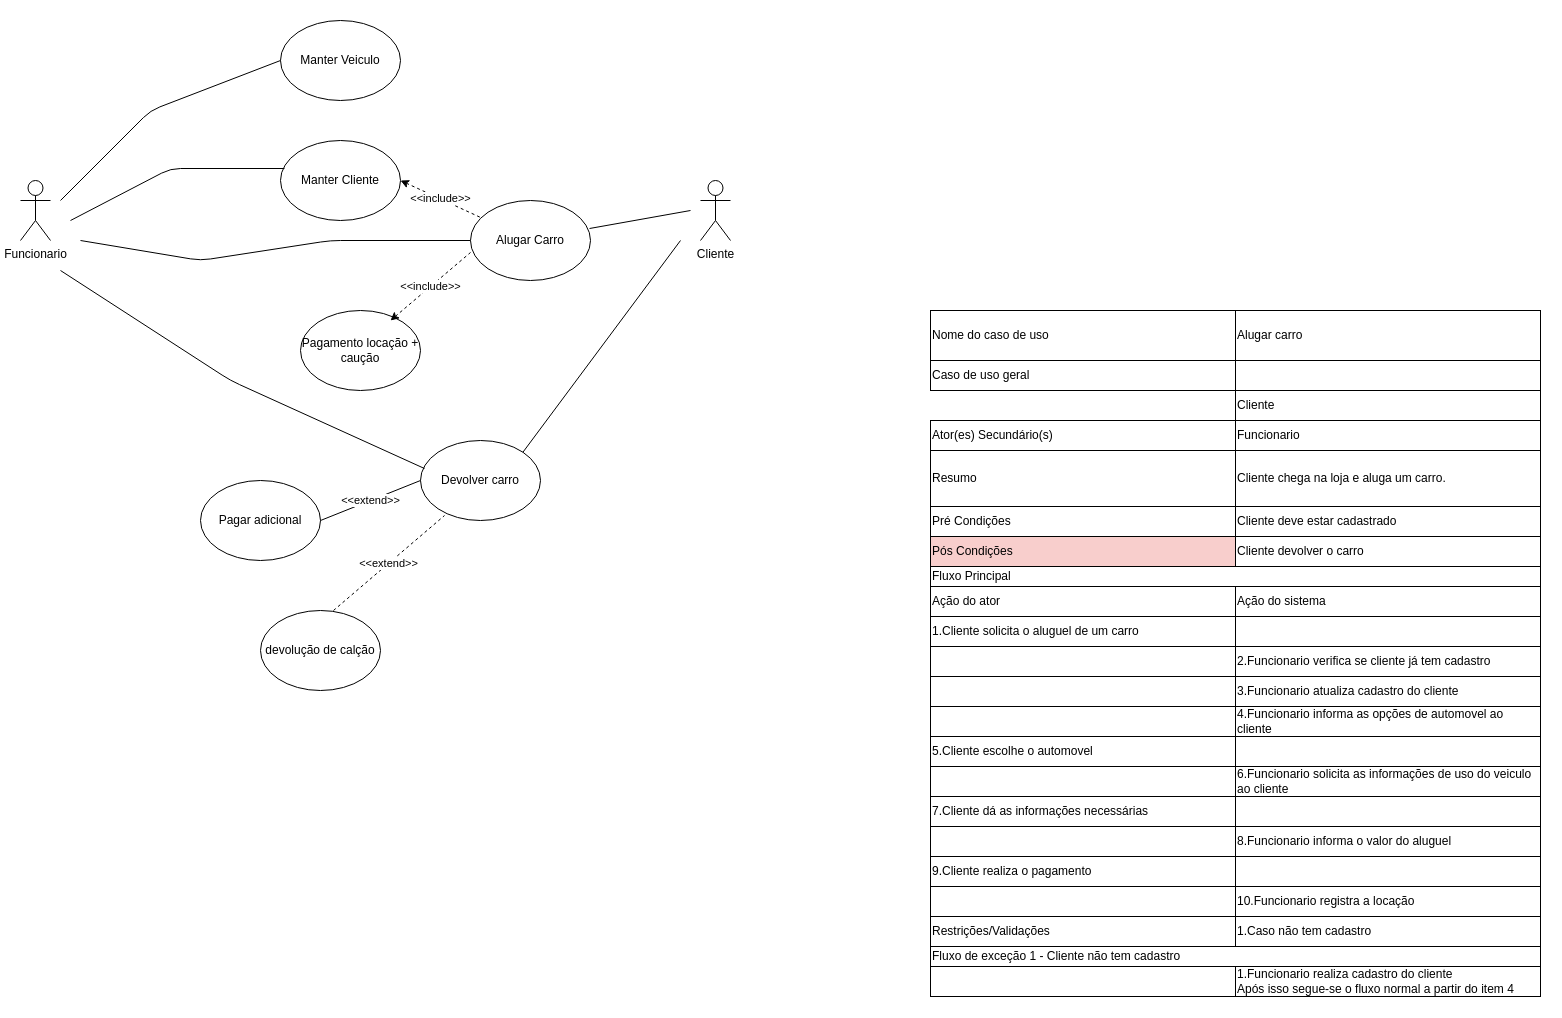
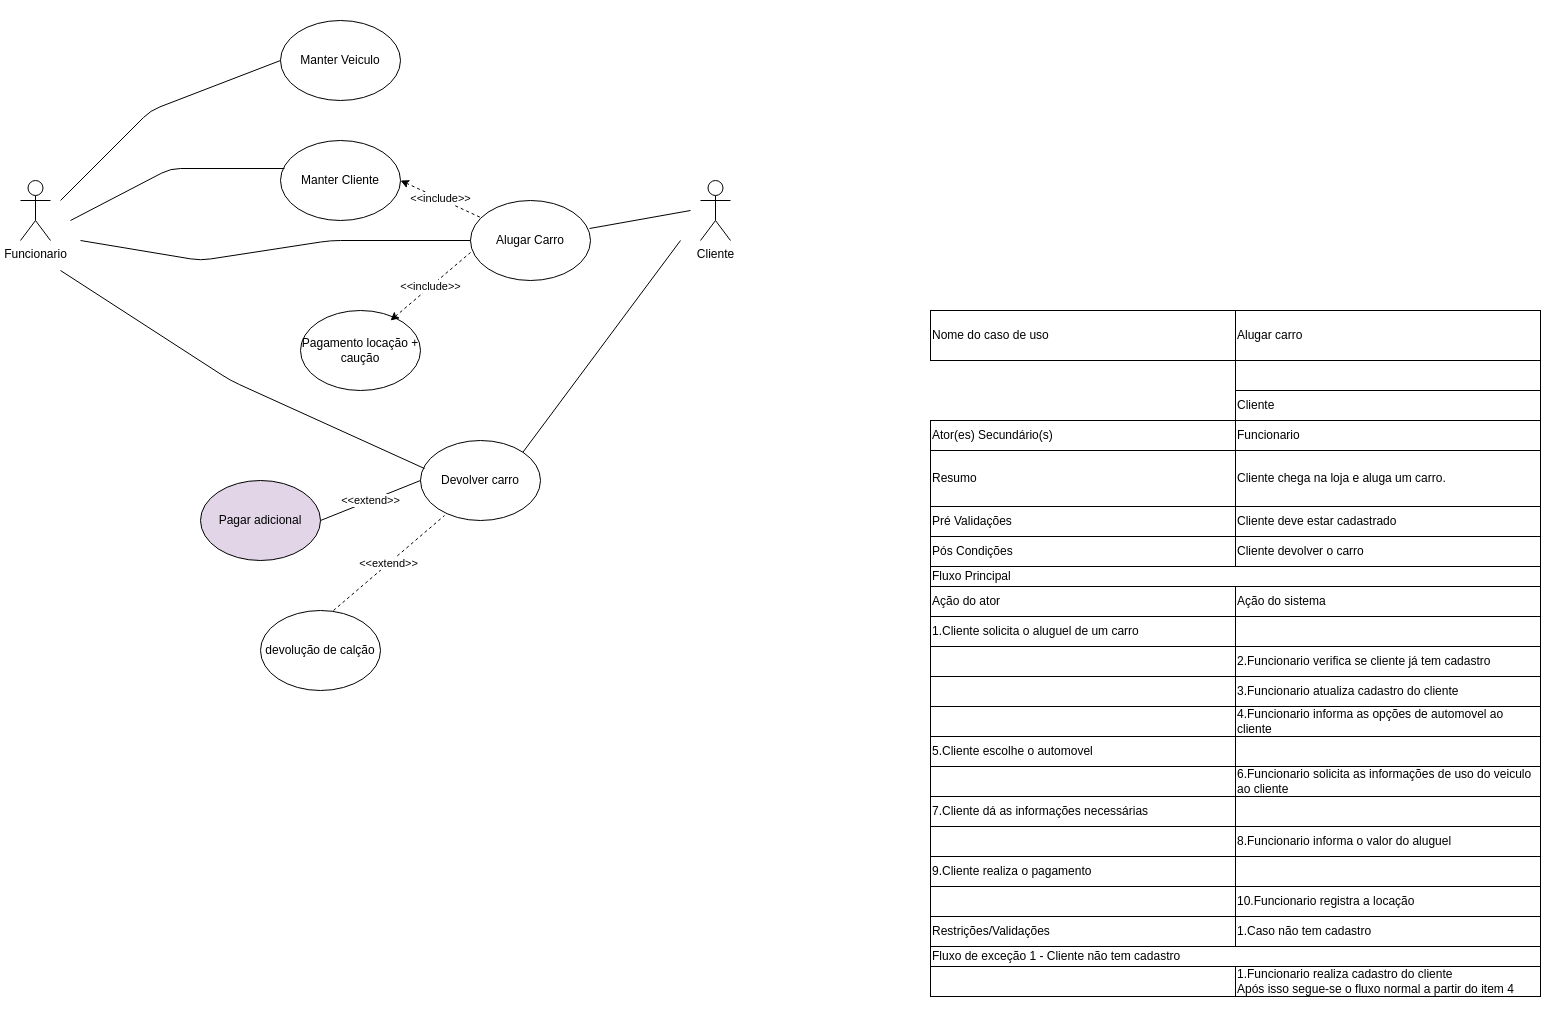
node "Caso de uso geral": removed
node "Pagar adicional": fillcolor #ffffff -> #e1d5e7
node "Pré Condições": label "Pré Condições" -> "Pré Validações"
node "Pós Condições": fillcolor #f8cecc -> #ffffff
